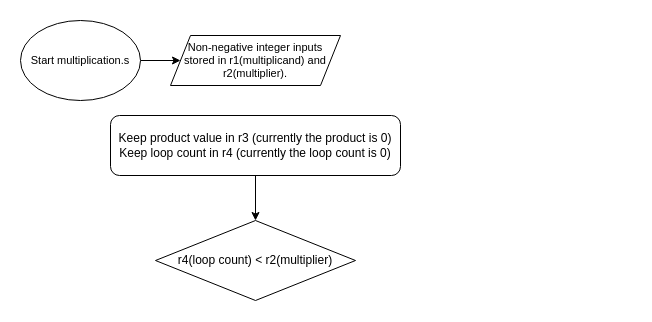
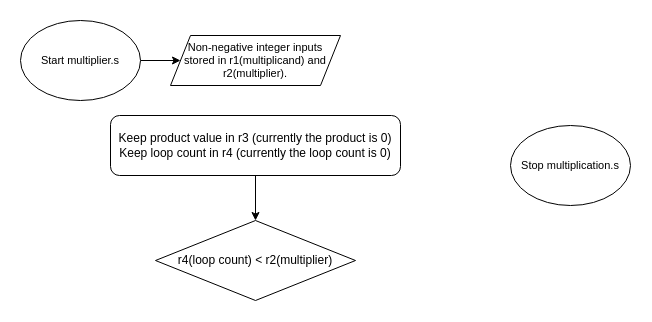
node "Start multiplication.s": label "Start multiplication.s" -> "Start multiplier.s"
node "Stop multiplication.s": added
